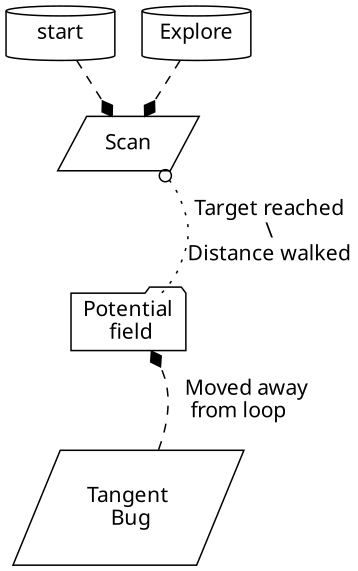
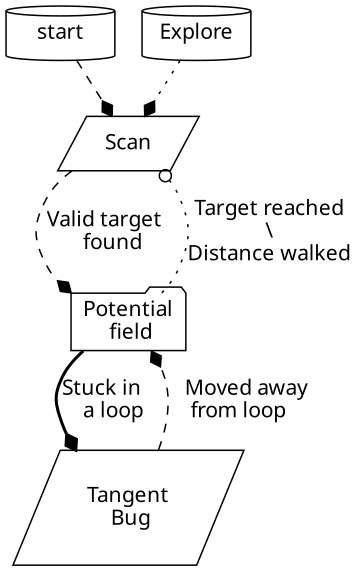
edge "Explore" -> "Scan": style dashed -> dotted
edge "Scan" -> "Potential field": added, label "Valid target found"
edge "Potential field" -> "Tangent Bug": added, label "Stuck in a loop"
